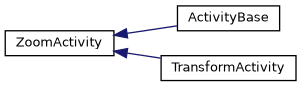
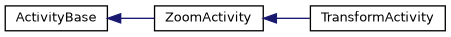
edge "ActivityBase" -> "ZoomActivity": reversed
